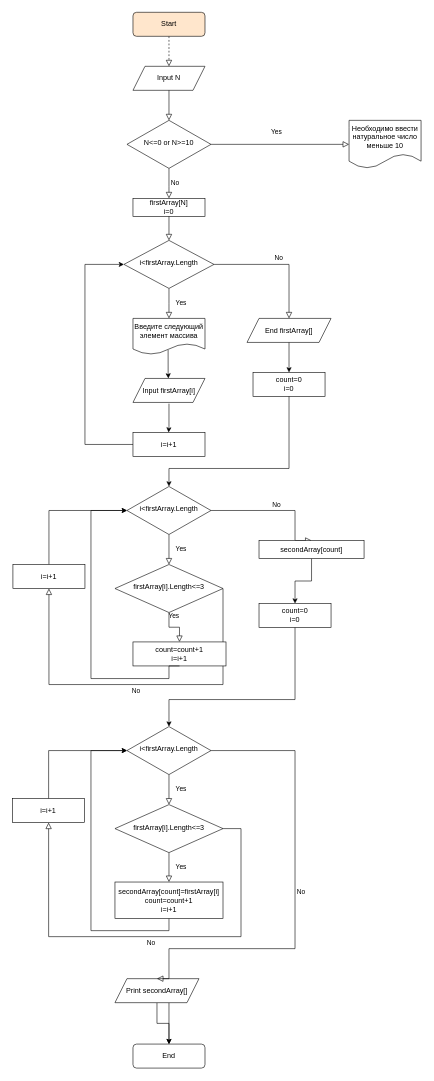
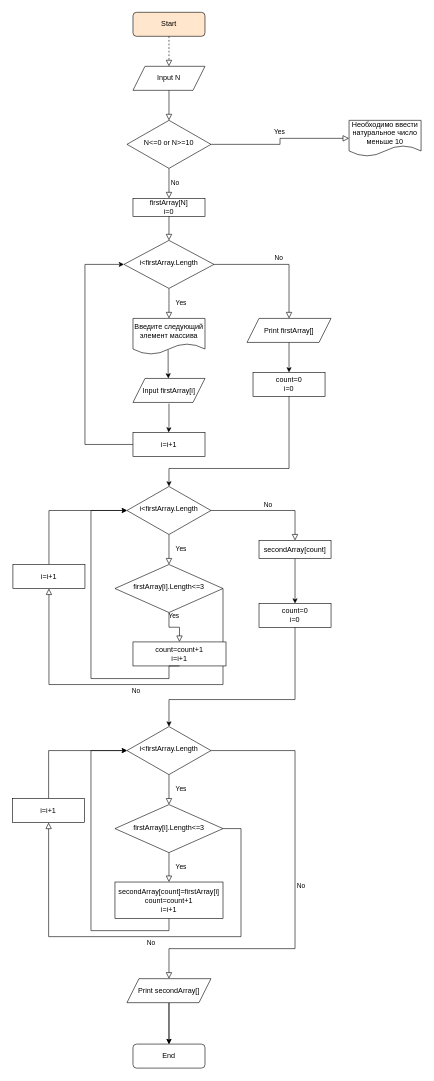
node "Необходимо ввести натуральное число меньше 10": size 72x48 -> 72x36
node "End firstArray[]": label "End firstArray[]" -> "Print firstArray[]"
node "secondArray[count]": size 105x18 -> 72x18
node "Print secondArray[]": moved (157, 990) -> (169, 990)
